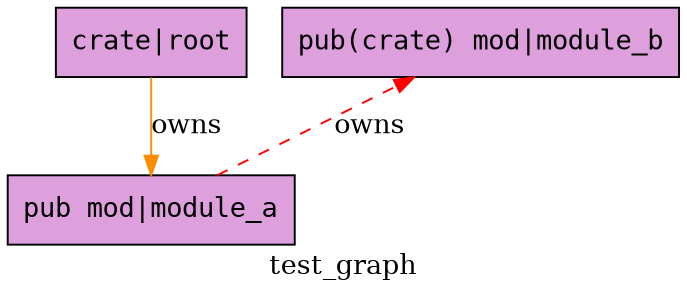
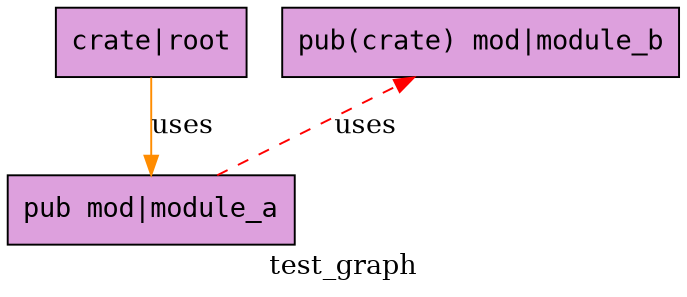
edge "crate|root" -> "pub mod|module_a": label "owns" -> "uses"
edge "pub mod|module_a" -> "pub(crate) mod|module_b": label "owns" -> "uses"
